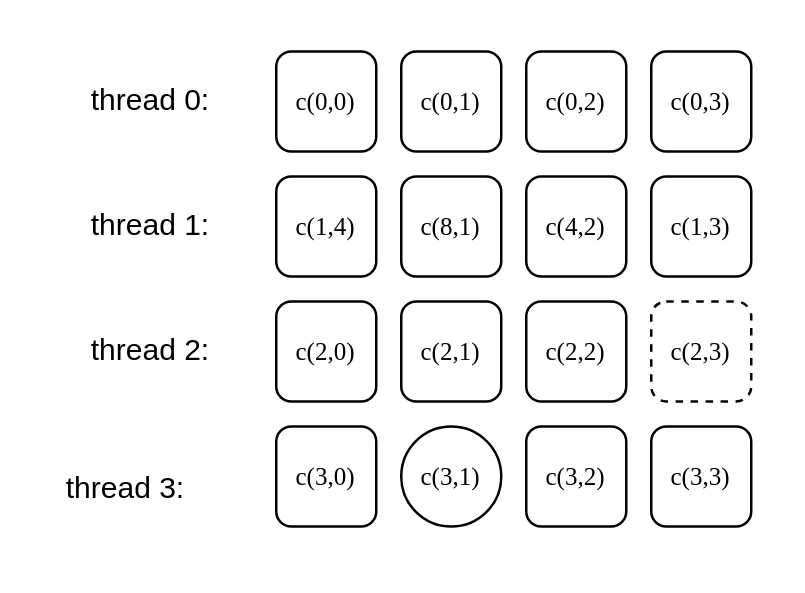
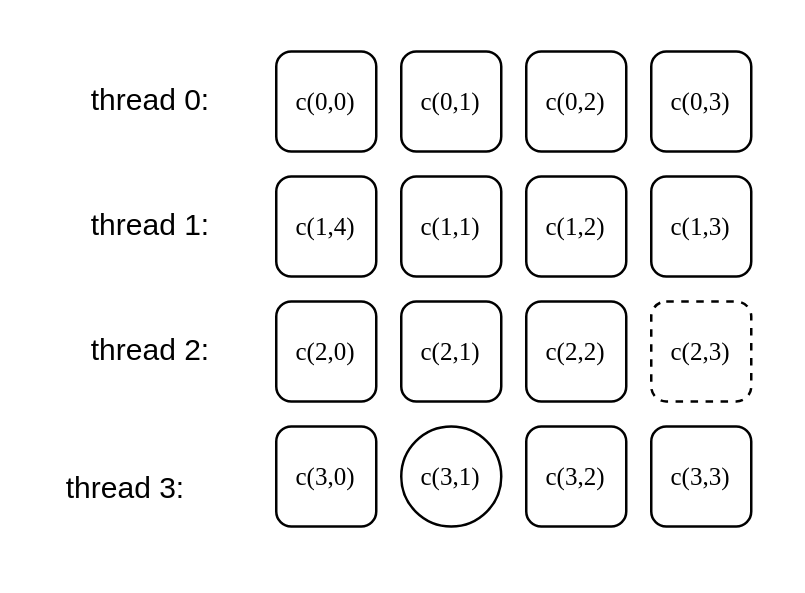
node "c(8,1)": label "c(8,1)" -> "c(1,1)"
node "c(4,2)": label "c(4,2)" -> "c(1,2)"
